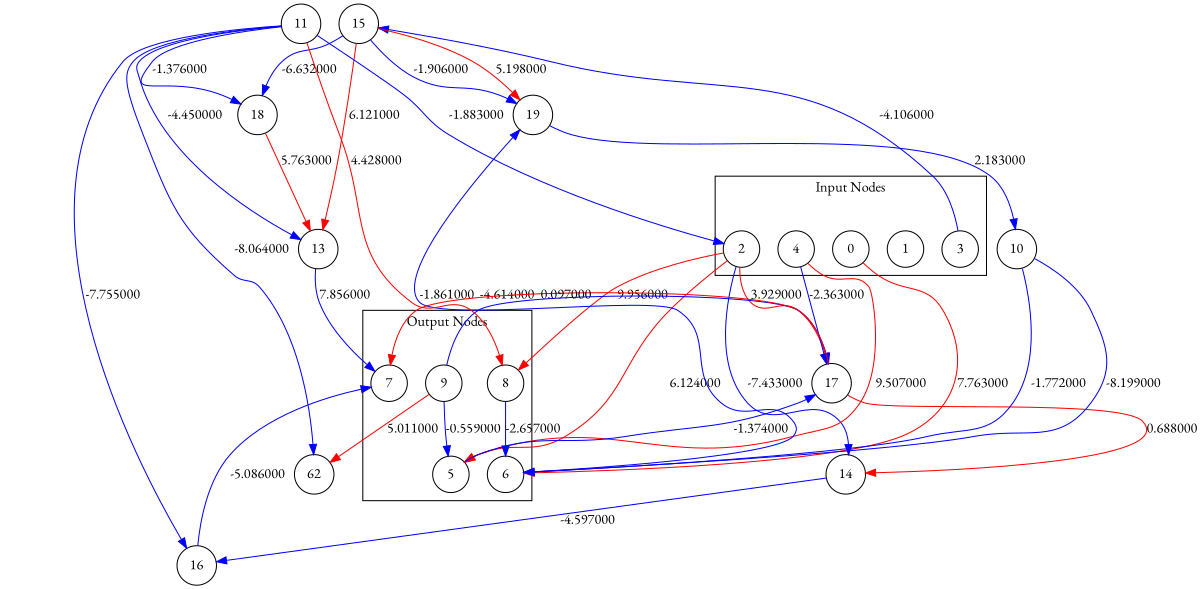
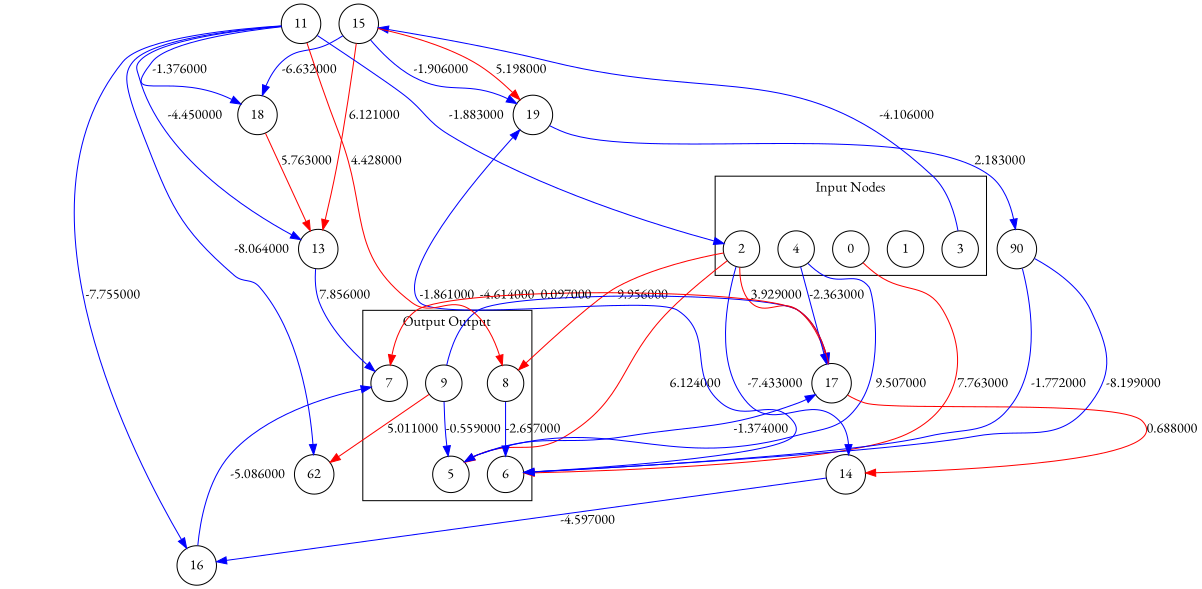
node "10": label "10" -> "90"
cluster "Output Nodes": label "Output Nodes" -> "Output Output"
edge "4" -> "5": color red -> blue
